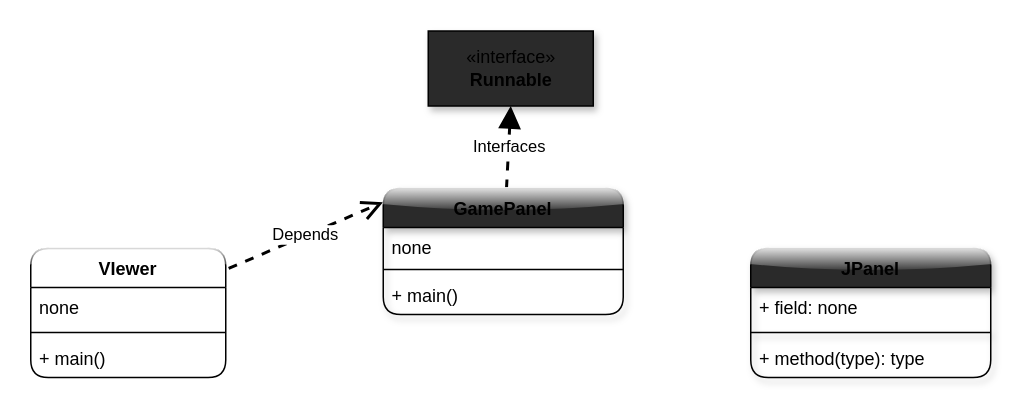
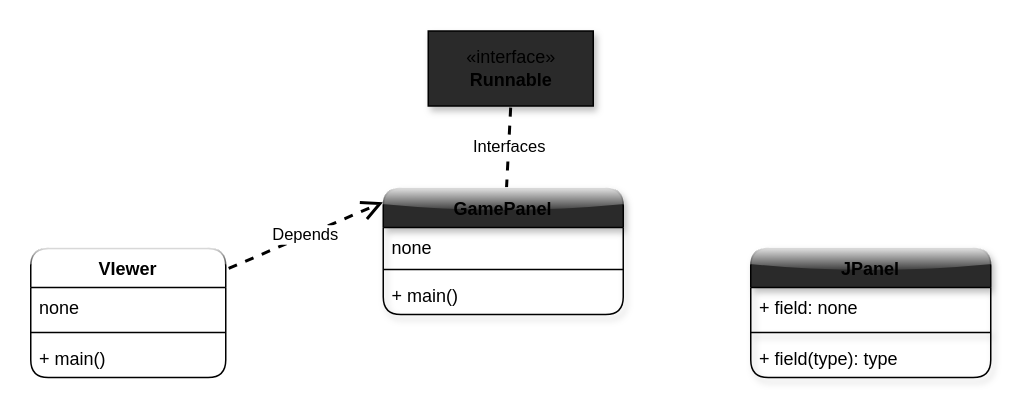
edge "GamePanel" -> "«interface» Runnable": arrowhead block -> none
node "+ method(type): type": label "+ method(type): type" -> "+ field(type): type"
